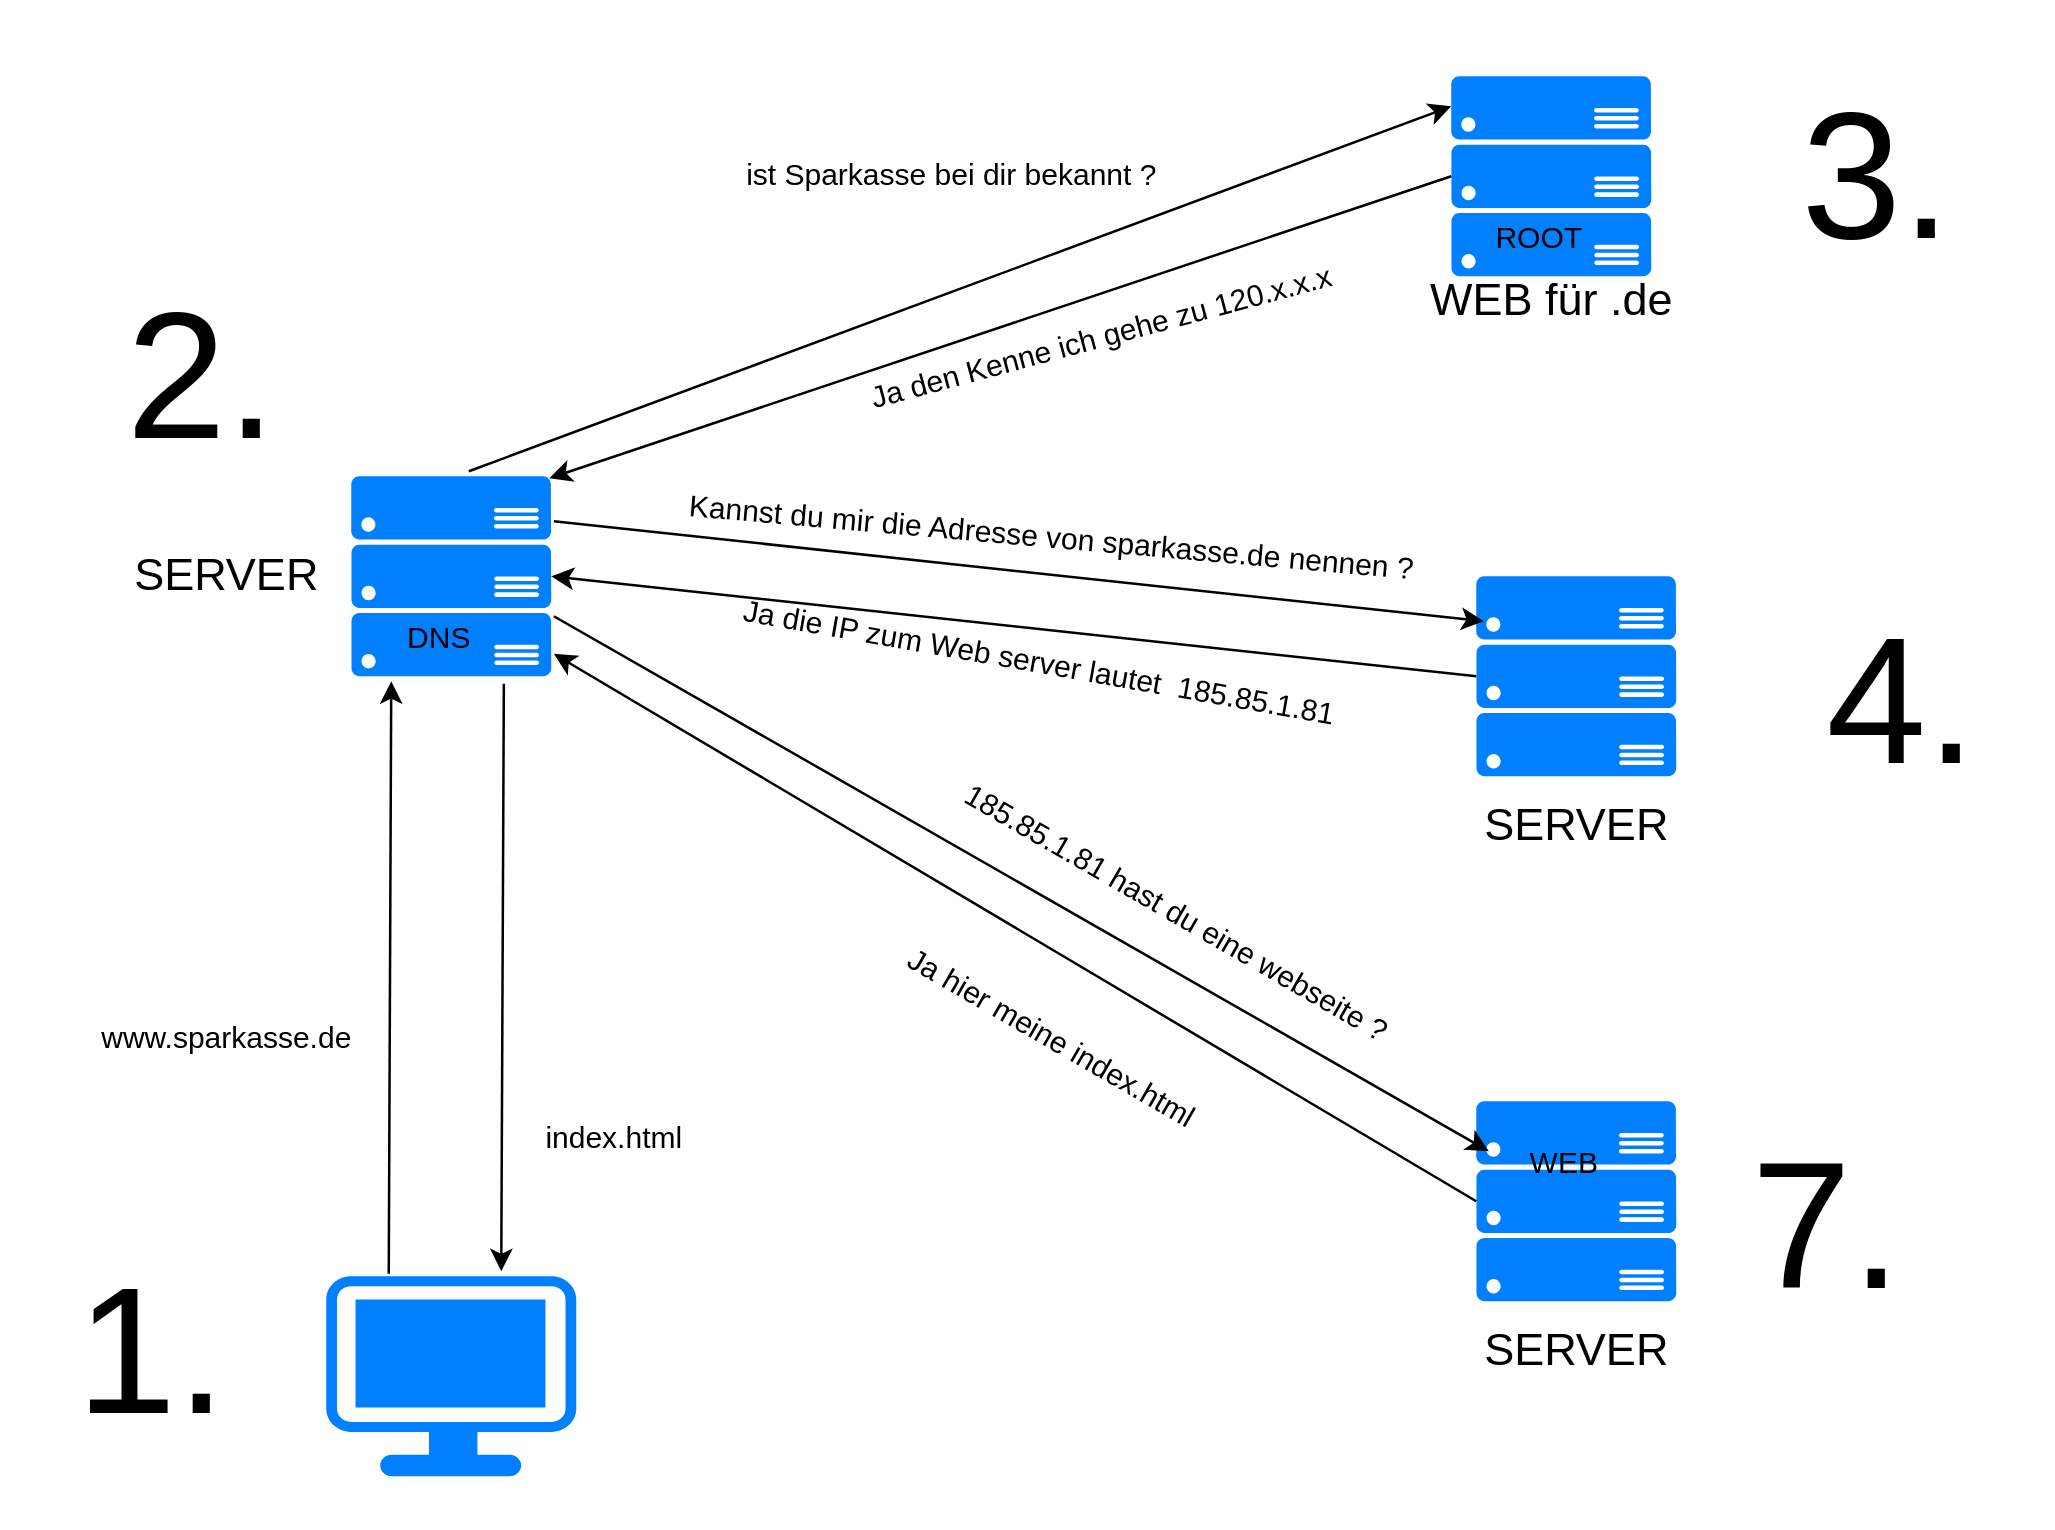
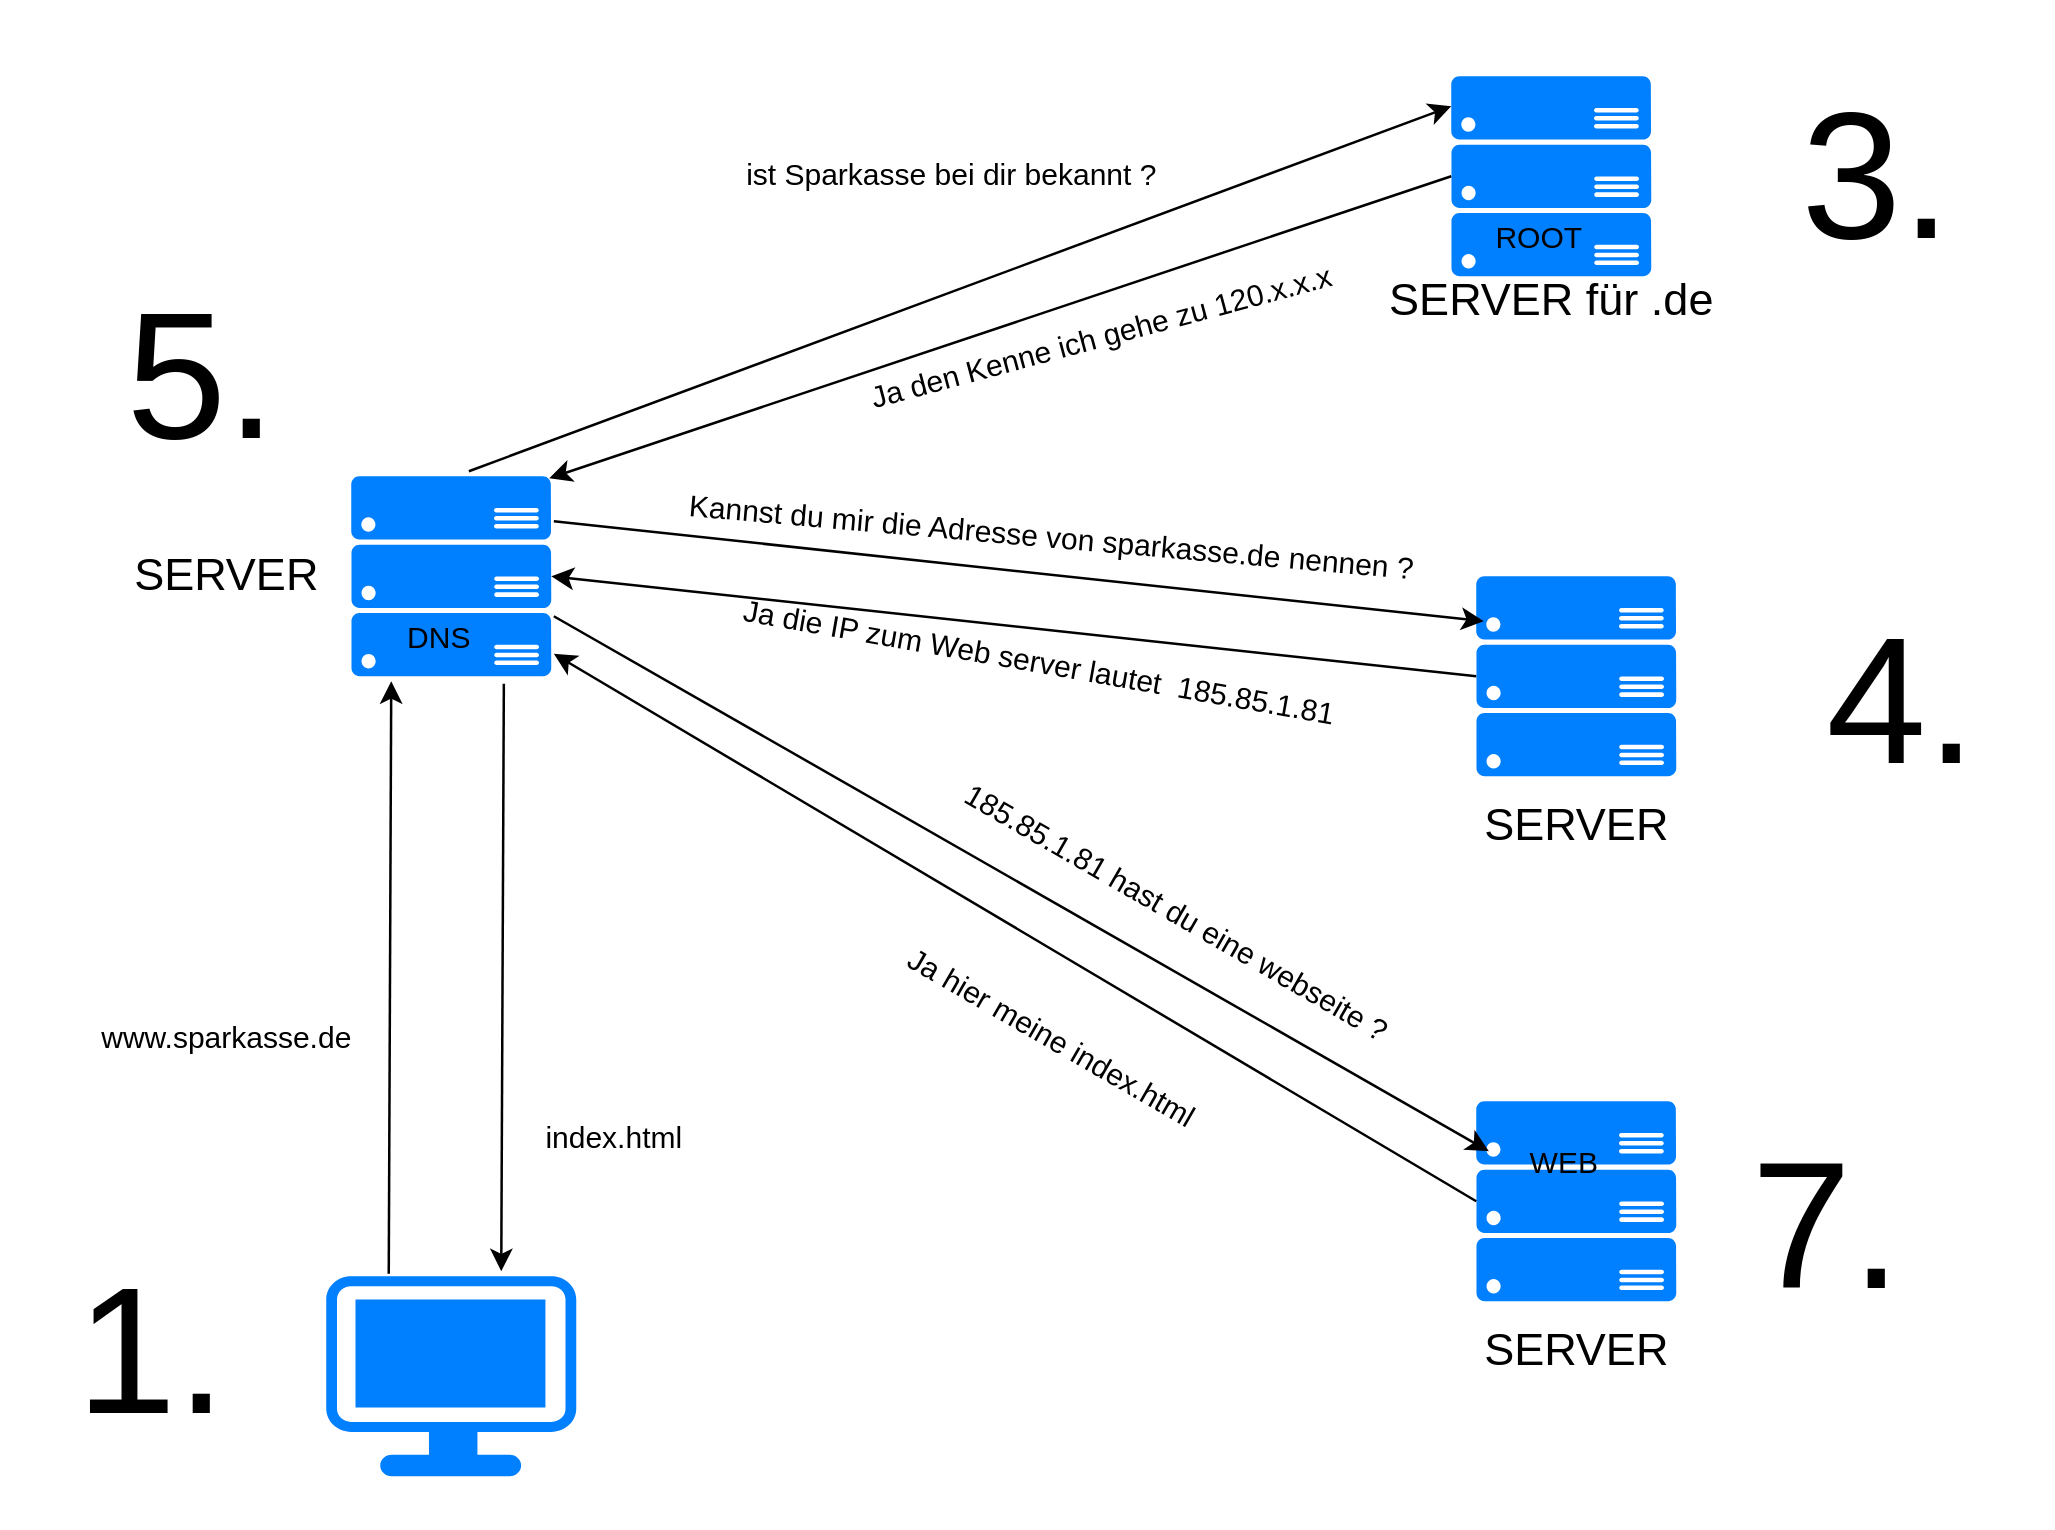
node "WEB für .de": label "WEB für .de" -> "SERVER für .de"
node "2.": label "2." -> "5."
